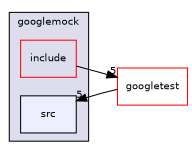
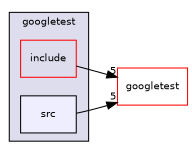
cluster "googlemock": label "googlemock" -> "googletest"
edge "googletest" -> "src": reversed
